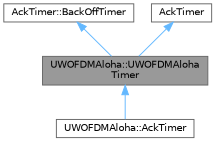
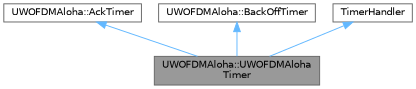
node "AckTimer::BackOffTimer": label "AckTimer::BackOffTimer" -> "UWOFDMAloha::BackOffTimer"
node "AckTimer": label "AckTimer" -> "TimerHandler"
edge "UWOFDMAloha::AckTimer" -> "UWOFDMAloha::UWOFDMAloha Timer": reversed
